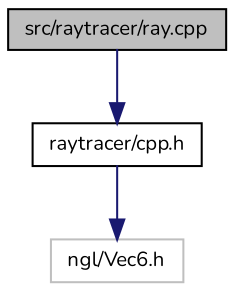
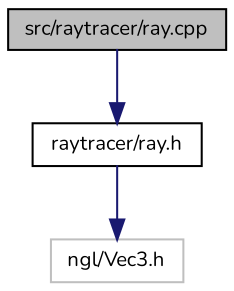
node "raytracer/cpp.h": label "raytracer/cpp.h" -> "raytracer/ray.h"
node "ngl/Vec6.h": label "ngl/Vec6.h" -> "ngl/Vec3.h"
